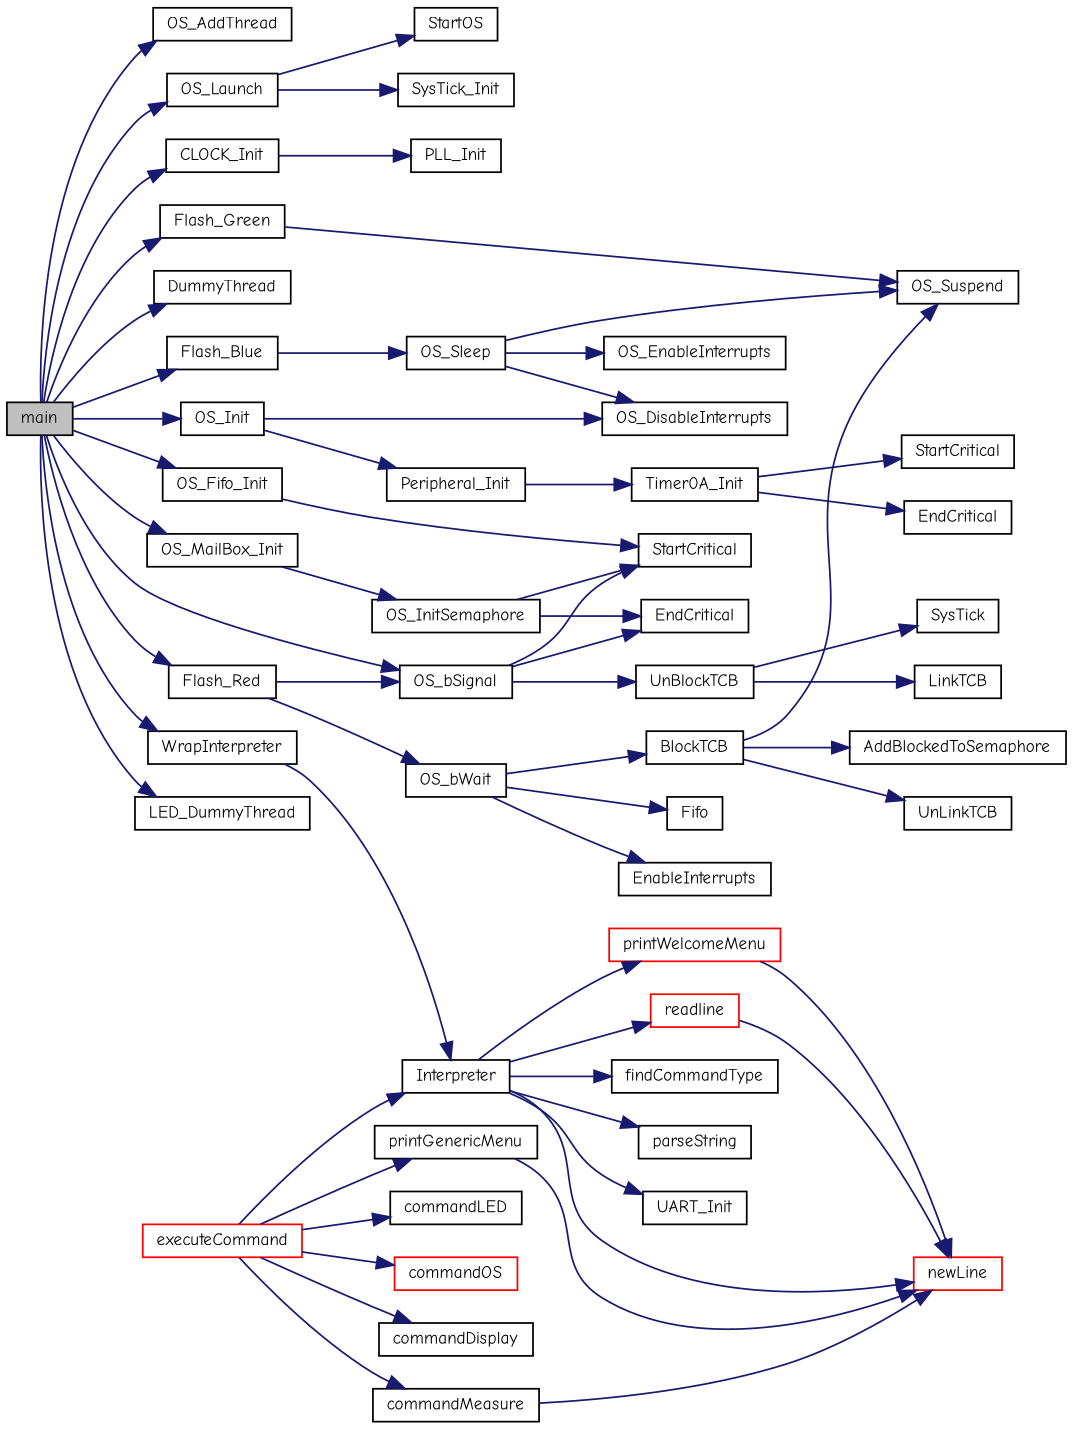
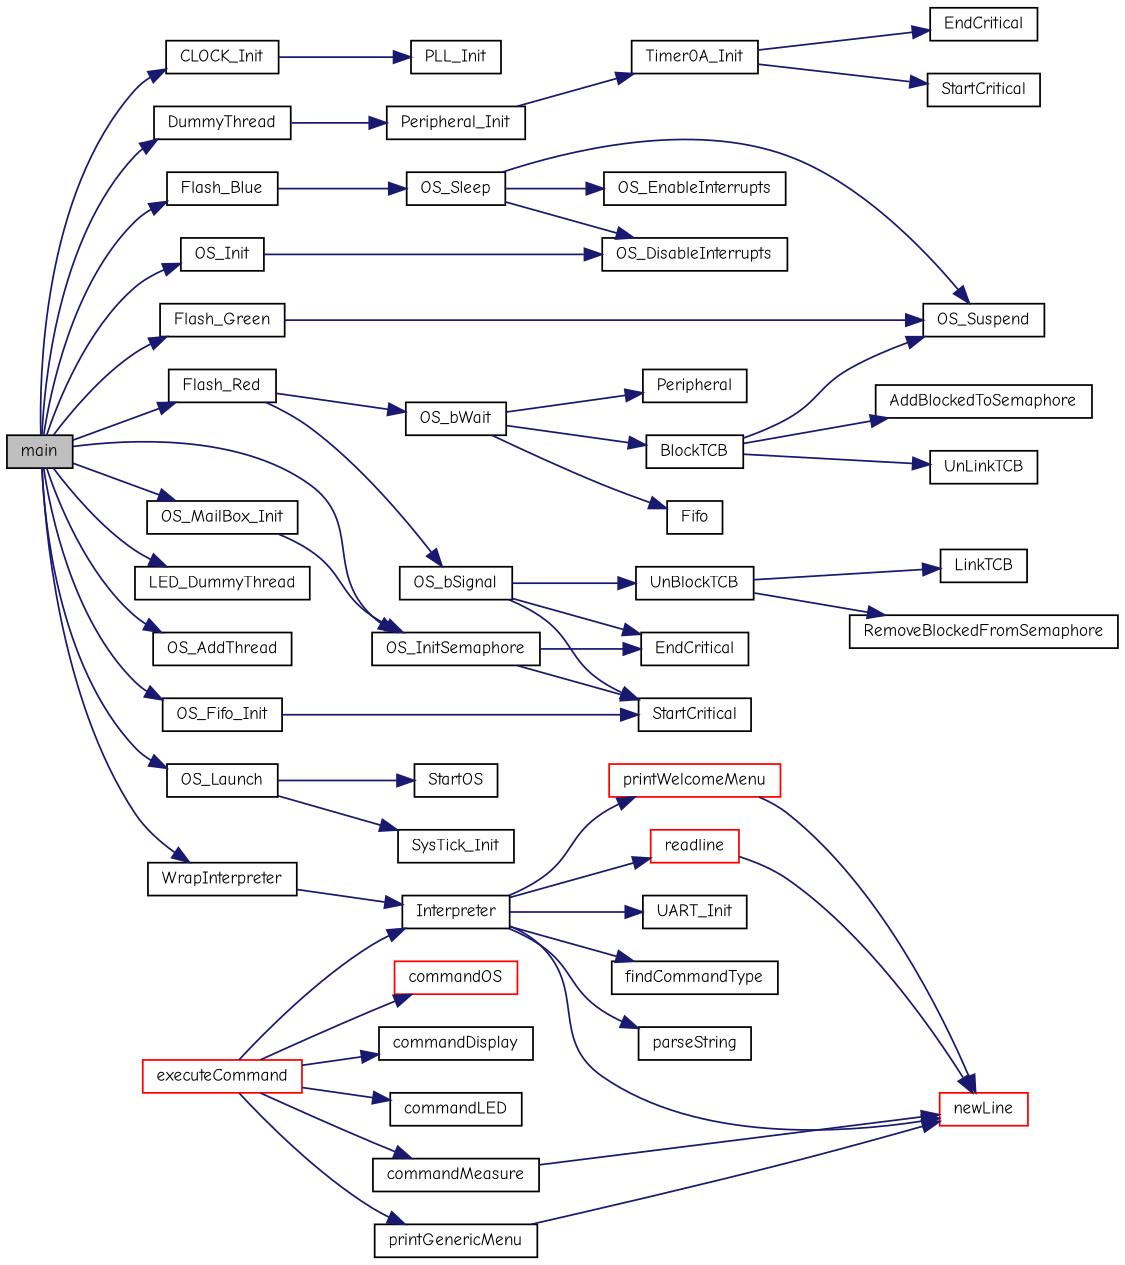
edge "OS_Init" -> "Peripheral_Init": now "DummyThread" -> "Peripheral_Init"
edge "main" -> "OS_bSignal": now "main" -> "OS_InitSemaphore"
node "SysTick": label "SysTick" -> "RemoveBlockedFromSemaphore"
node "EnableInterrupts": label "EnableInterrupts" -> "Peripheral"
